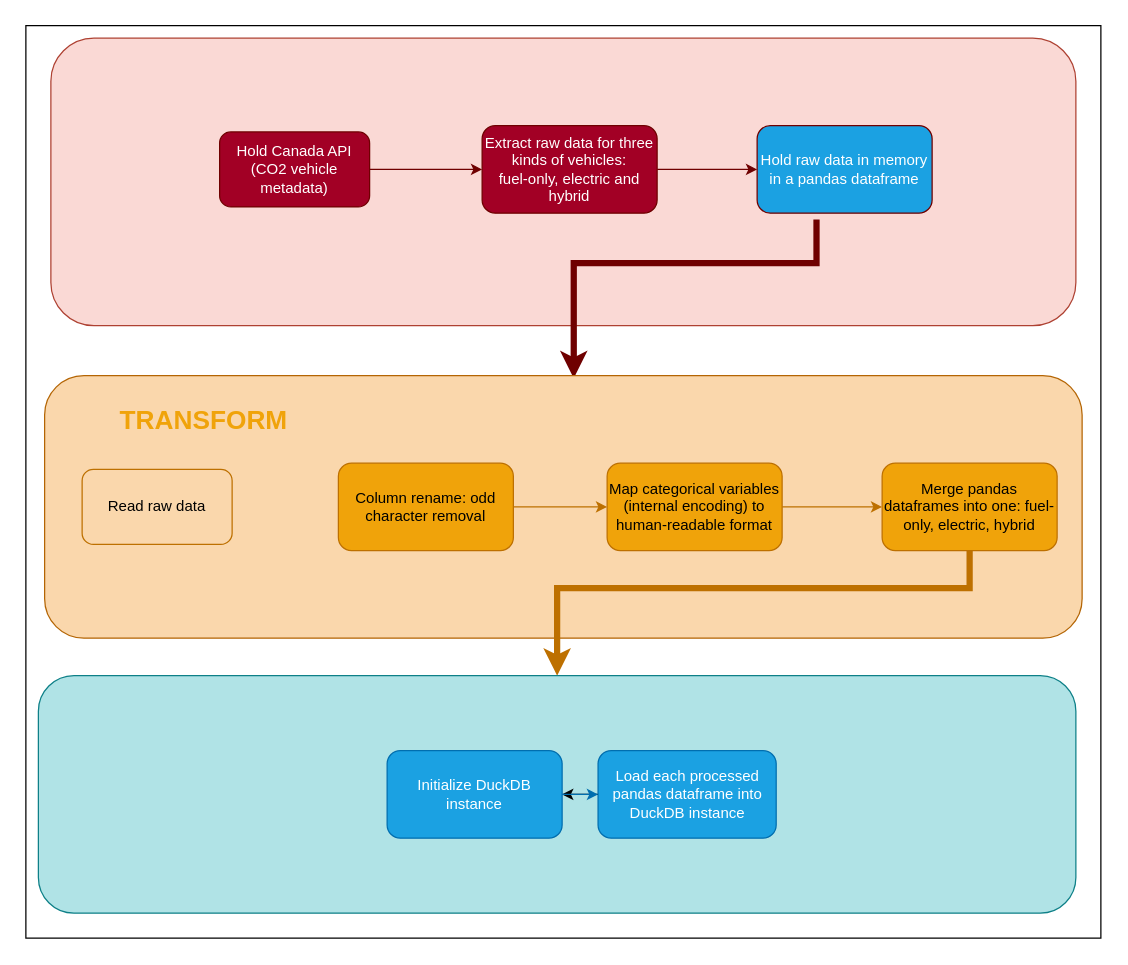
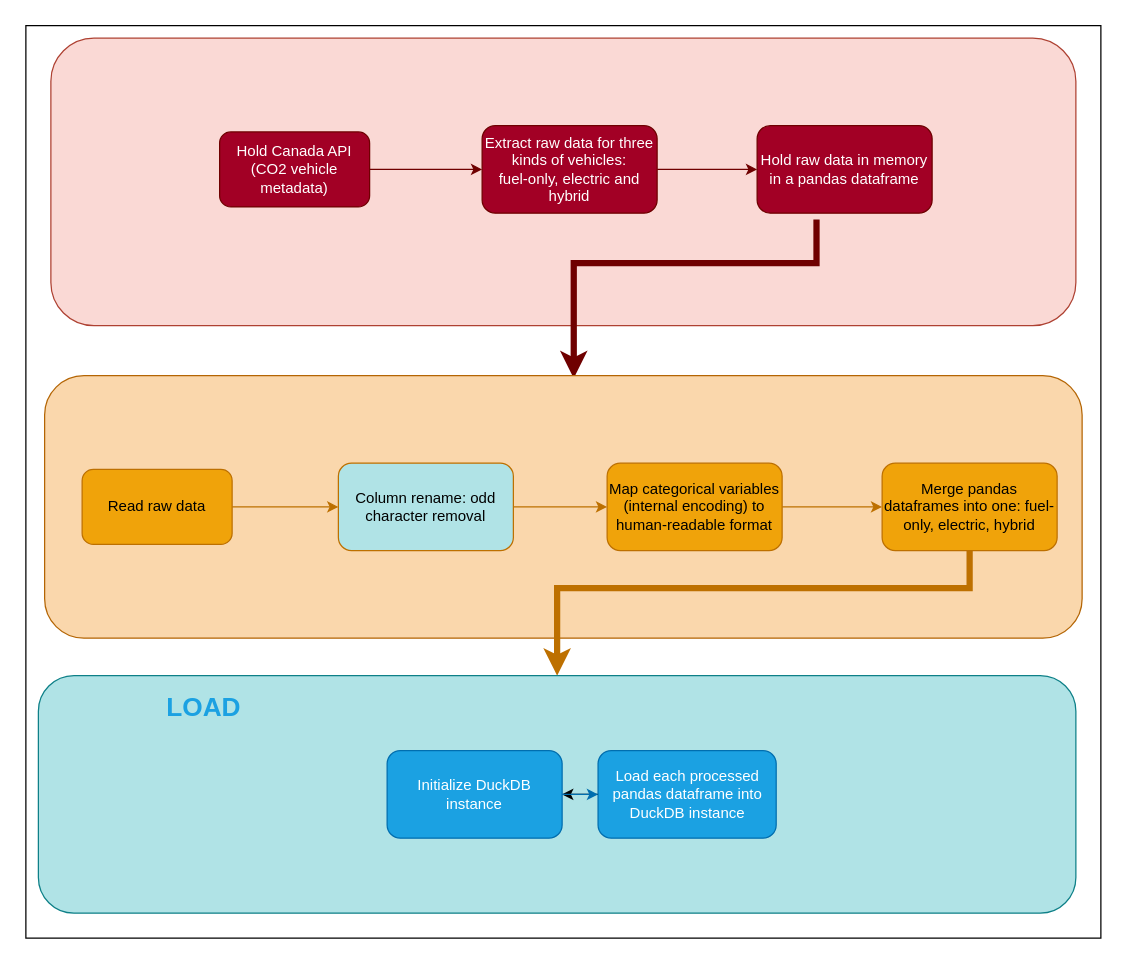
node "Hold raw data in memory in a pandas dataframe": fillcolor #1ba1e2 -> #a20025
node "TRANSFORM": removed
node "Read raw data": fillcolor #fad7ac -> #f0a30a
edge "Read raw data" -> "Column rename: odd character removal": added
node "Column rename: odd character removal": fillcolor #f0a30a -> #b0e3e6
node "LOAD": added
